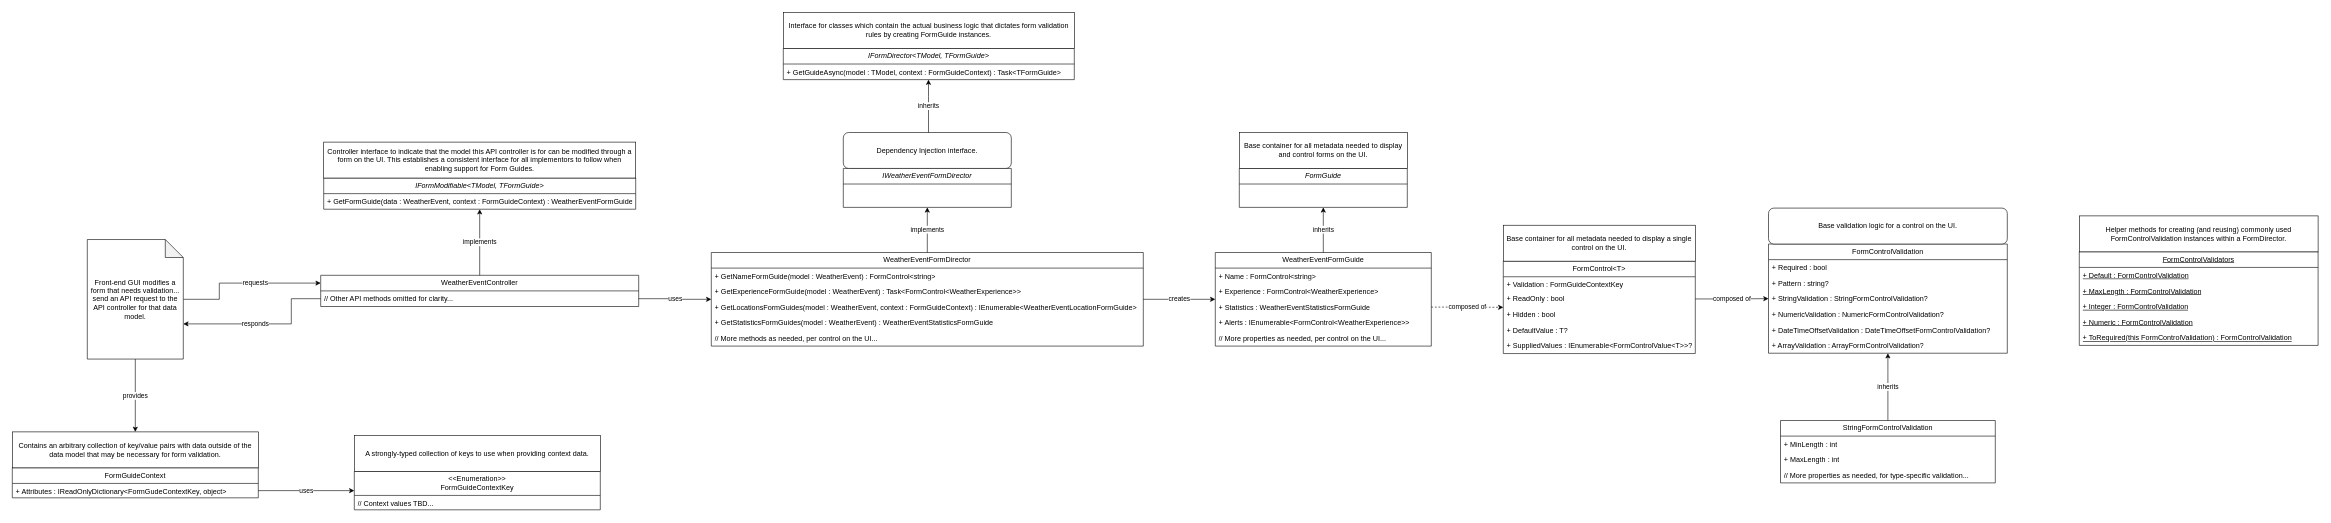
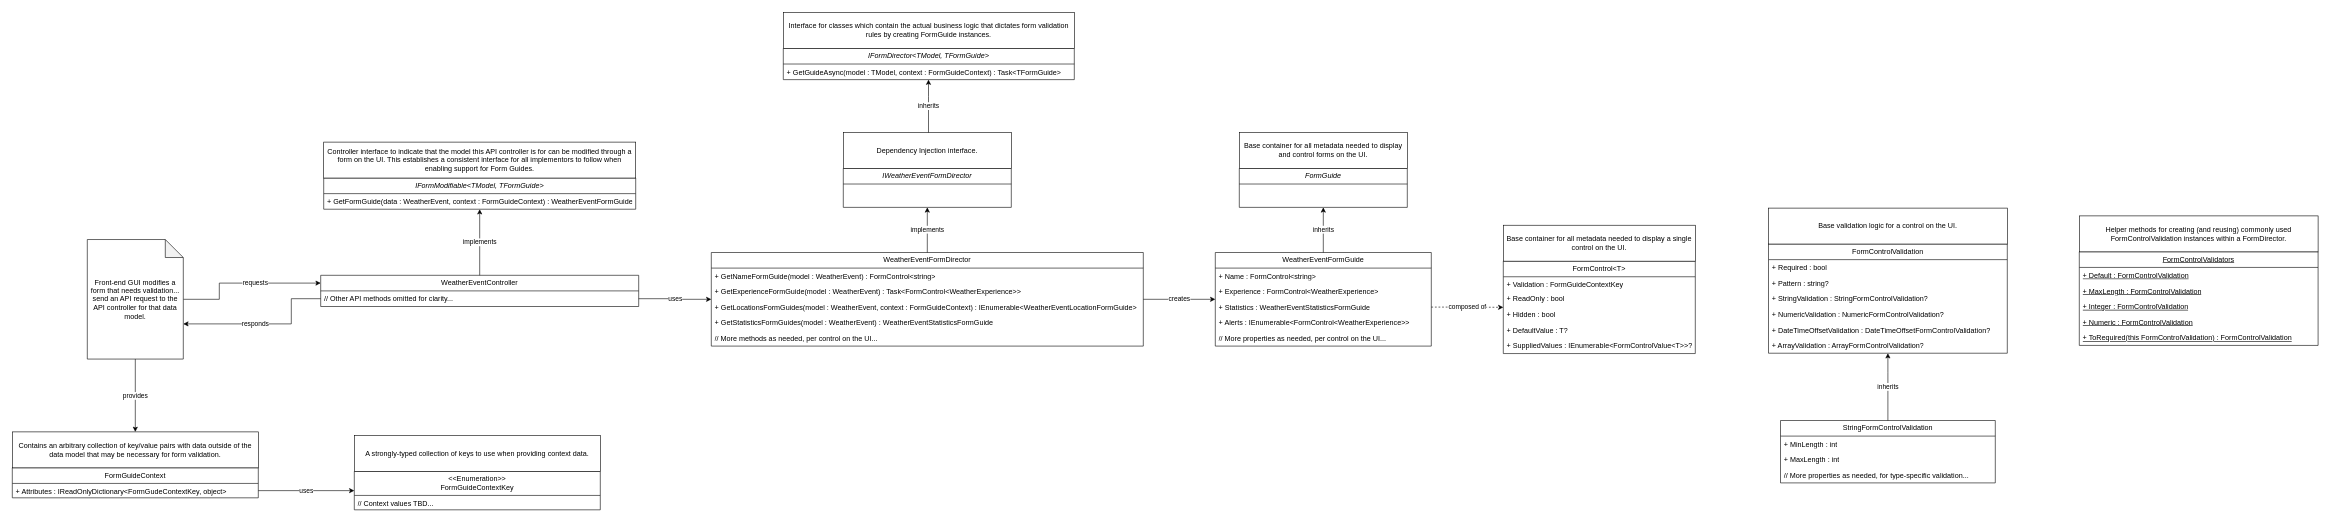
node "Dependency Injection interface.": shape rounded rectangle -> rectangle
node "Base validation logic for a control on the UI.": shape rounded rectangle -> rectangle
edge "+ ReadOnly : bool" -> "FormControlValidation": removed, label "composed of"
